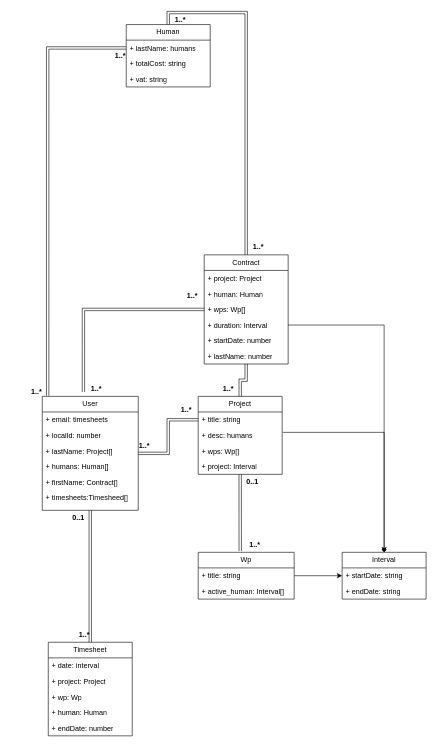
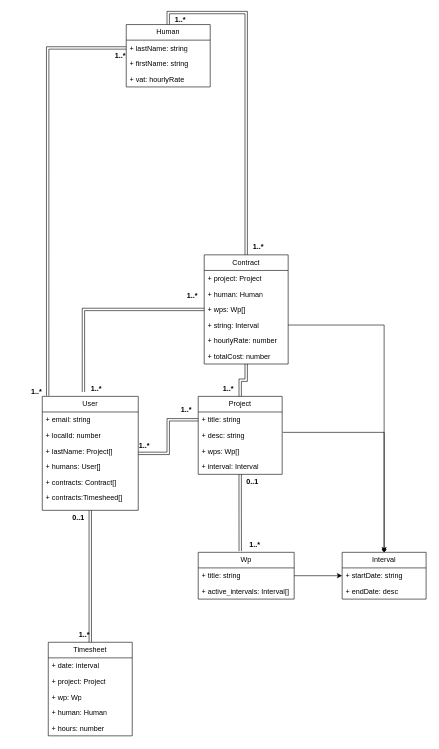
node "+ lastName: humans": label "+ lastName: humans" -> "+ lastName: string"
node "+ totalCost: string": label "+ totalCost: string" -> "+ firstName: string"
node "+ vat: string": label "+ vat: string" -> "+ vat: hourlyRate"
node "+ duration: Interval": label "+ duration: Interval" -> "+ string: Interval"
node "+ startDate: number": label "+ startDate: number" -> "+ hourlyRate: number"
node "+ lastName: number": label "+ lastName: number" -> "+ totalCost: number"
node "+ email: timesheets": label "+ email: timesheets" -> "+ email: string"
node "+ desc: humans": label "+ desc: humans" -> "+ desc: string"
node "+ humans: Human[]": label "+ humans: Human[]" -> "+ humans: User[]"
node "+ project: Interval": label "+ project: Interval" -> "+ interval: Interval"
node "+ firstName: Contract[]": label "+ firstName: Contract[]" -> "+ contracts: Contract[]"
node "+ timesheets:Timesheed[]": label "+ timesheets:Timesheed[]" -> "+ contracts:Timesheed[]"
node "+ endDate: string": label "+ endDate: string" -> "+ endDate: desc"
node "+ active_human: Interval[]": label "+ active_human: Interval[]" -> "+ active_intervals: Interval[]"
node "+ endDate: number": label "+ endDate: number" -> "+ hours: number"
